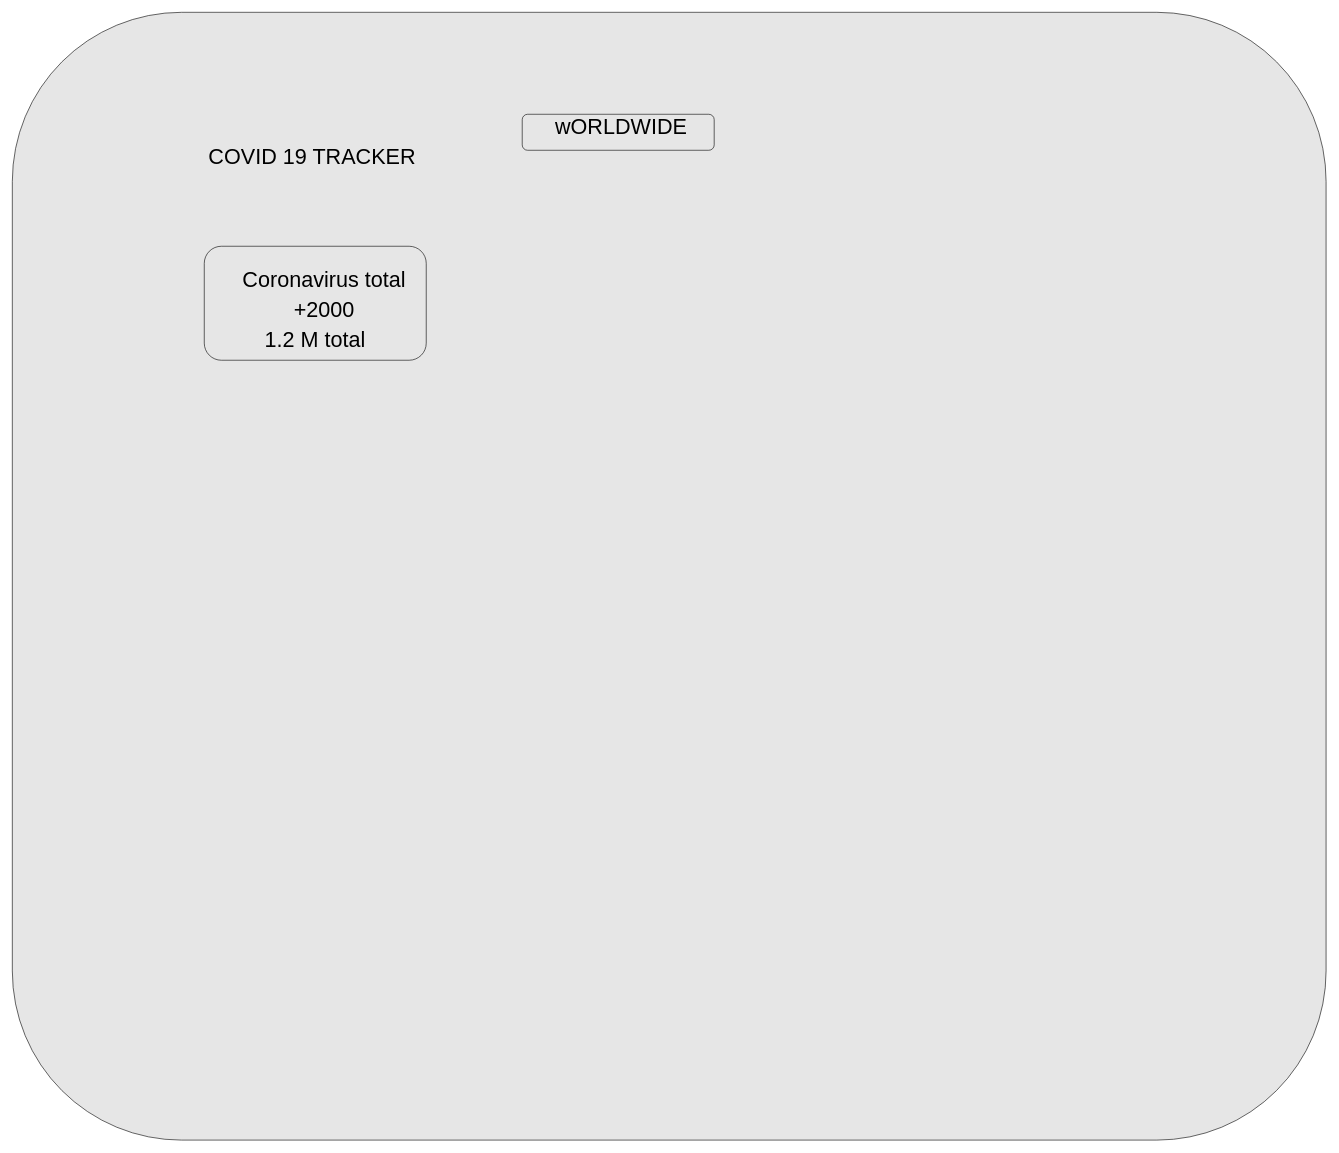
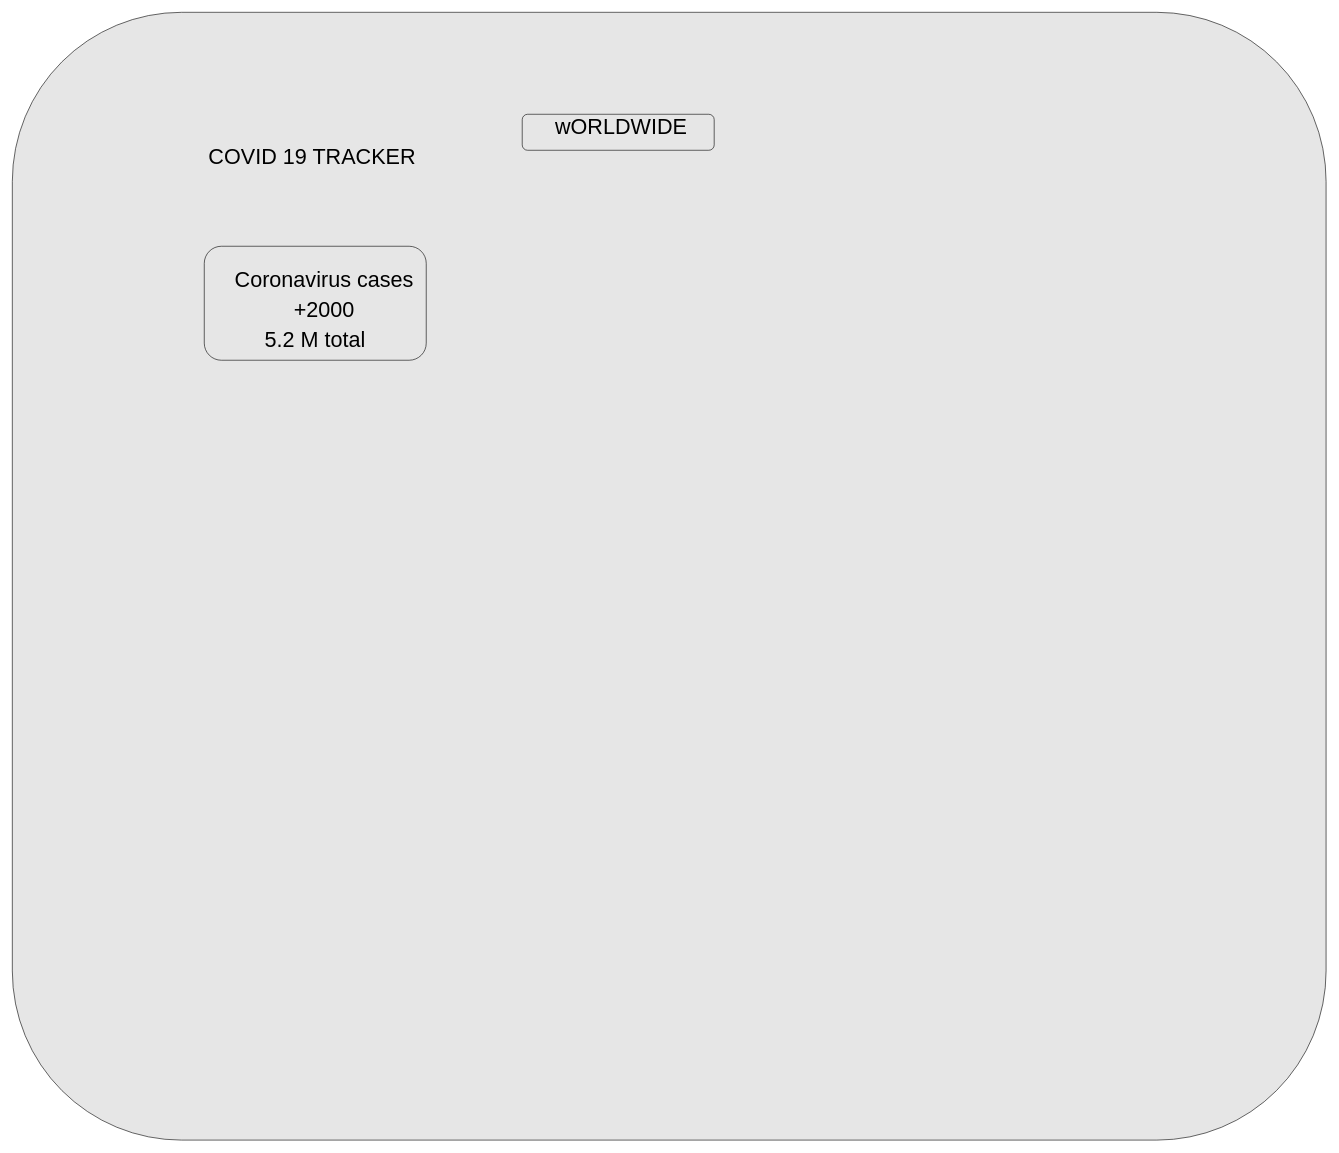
node "Coronavirus total": label "Coronavirus total" -> "Coronavirus cases"
node "1.2 M total": label "1.2 M total" -> "5.2 M total"
